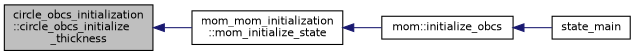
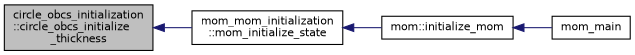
node "mom::initialize_obcs": label "mom::initialize_obcs" -> "mom::initialize_mom"
node "state_main": label "state_main" -> "mom_main"
